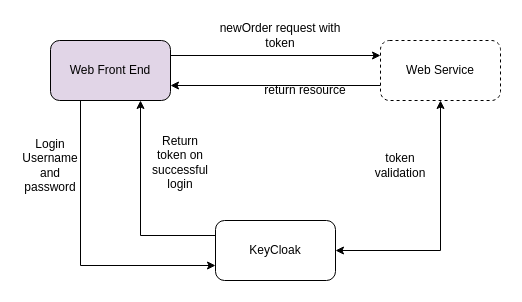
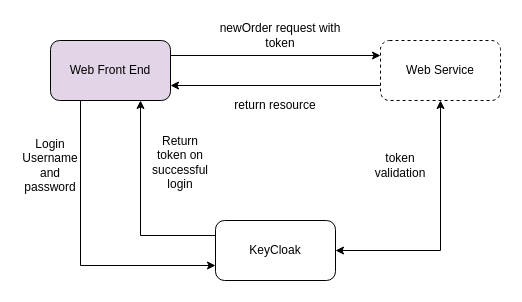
node "return resource": moved (306, 91) -> (276, 106)
